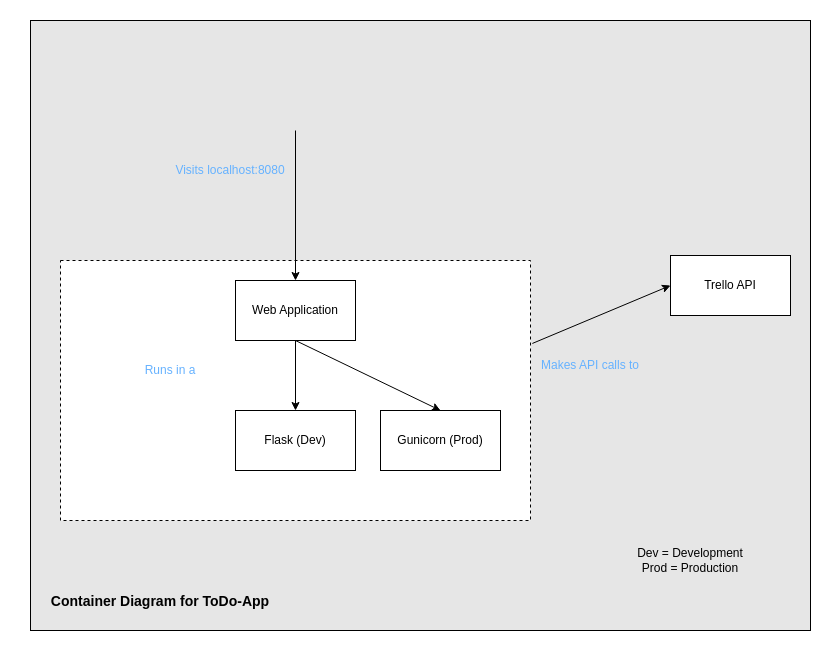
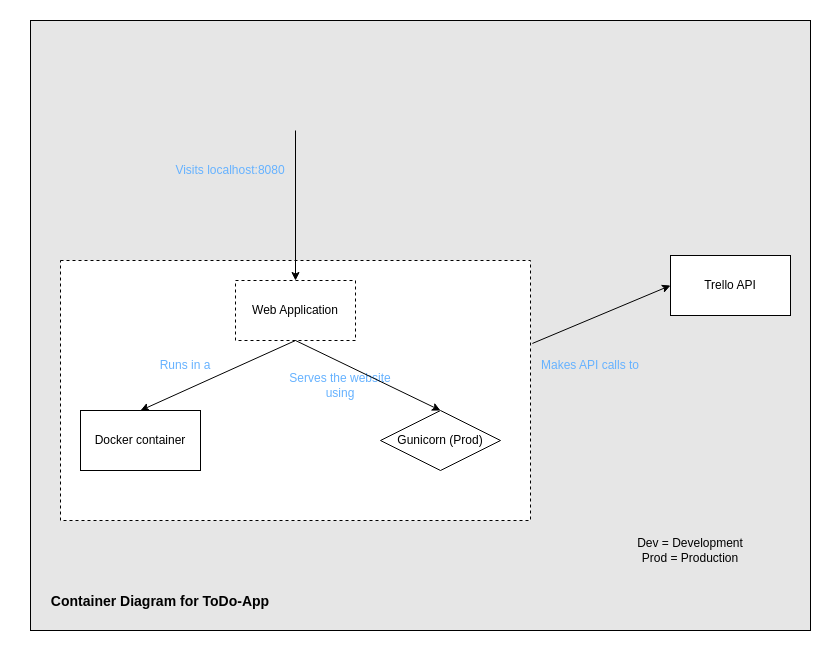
node "Web Application": style solid -> dashed
node "Runs in a": moved (171, 371) -> (186, 366)
edge "Web Application" -> "Flask (Dev)": removed
edge "Web Application" -> "Docker container": added
node "Serves the website using": added
node "Docker container": added
node "Flask (Dev)": removed
node "Gunicorn (Prod)": shape rectangle -> diamond
node "Dev = Development Prod = Production": moved (691, 561) -> (691, 551)
